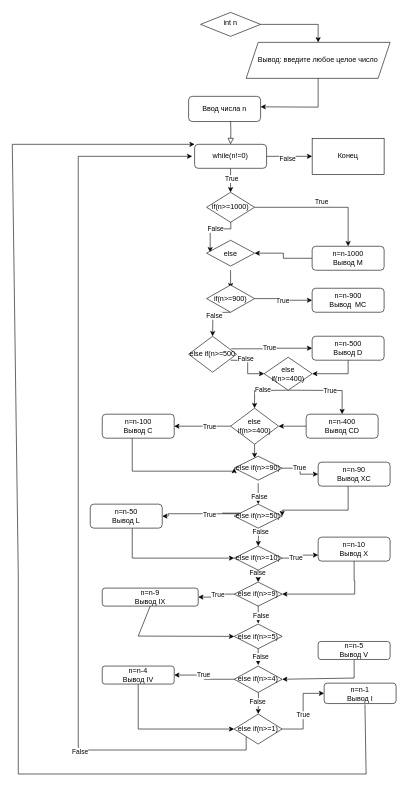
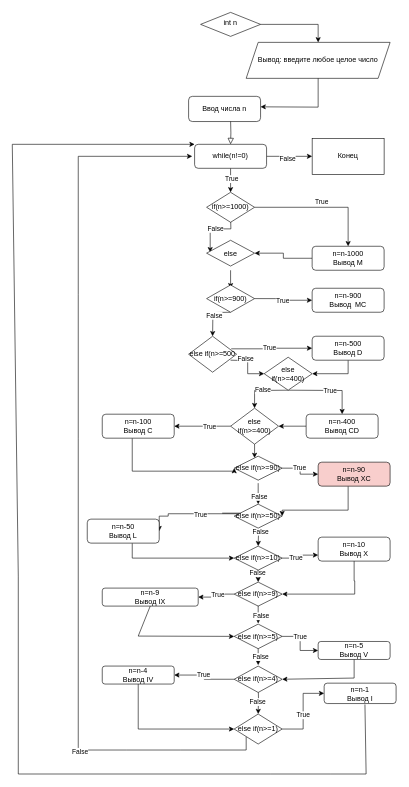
node "n=n-90 Вывод XC": fillcolor #ffffff -> #f8cecc
node "n=n-50 Вывод L": moved (126, 516) -> (123, 531)
edge "else if(n>=5)" -> "n=n-5 Вывод V": added, label "True"
